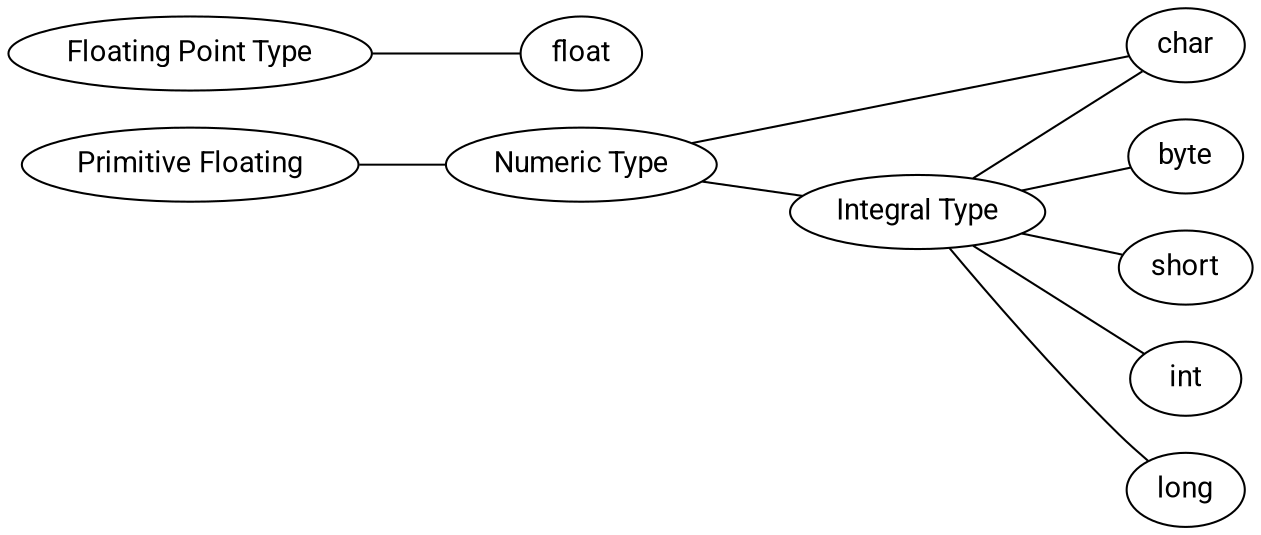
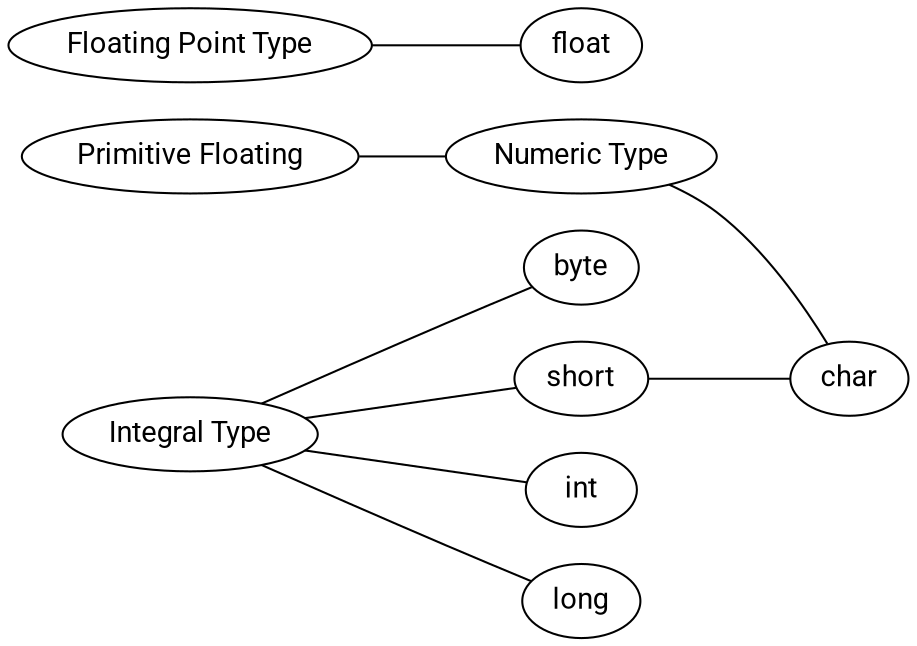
edge "char" -- "Integral Type": now "char" -- "short"
edge "Numeric Type" -- "Integral Type": removed
